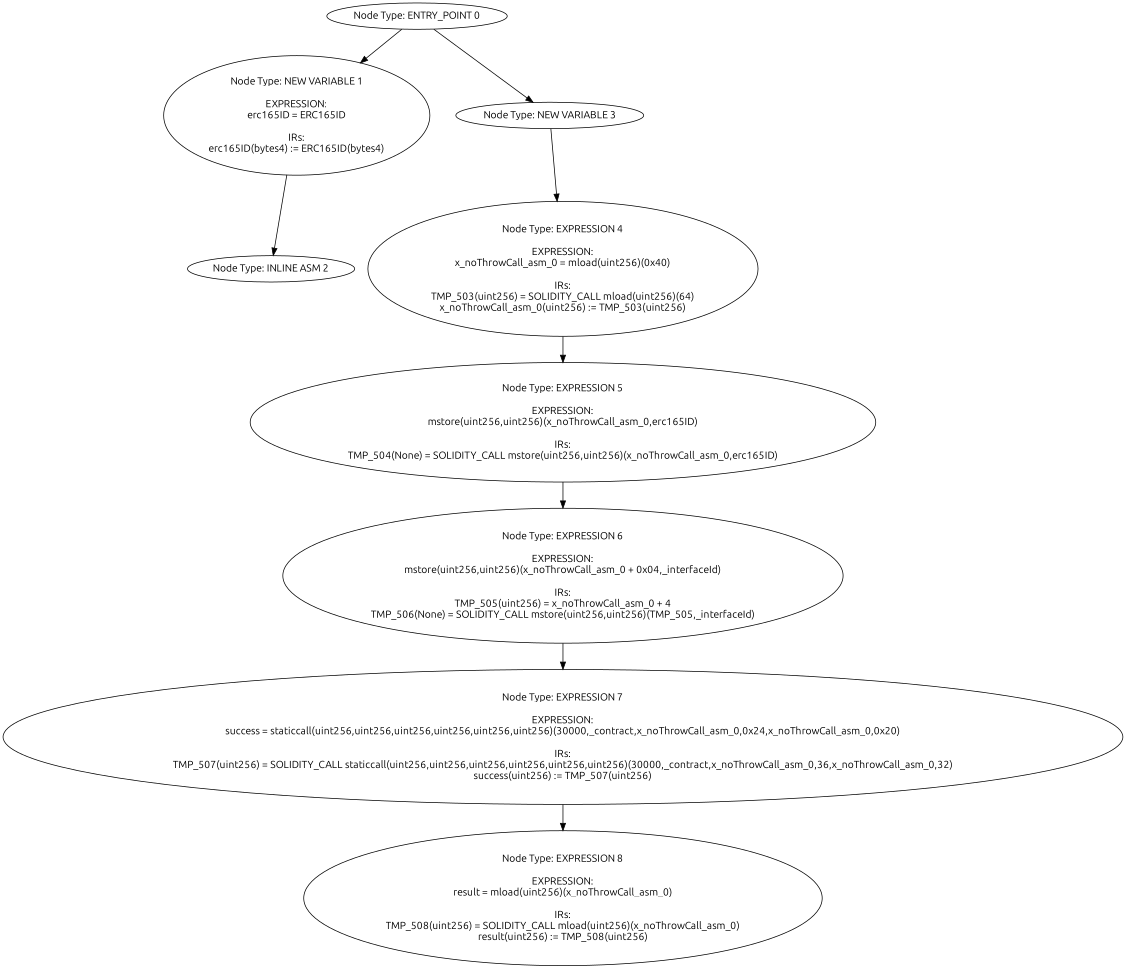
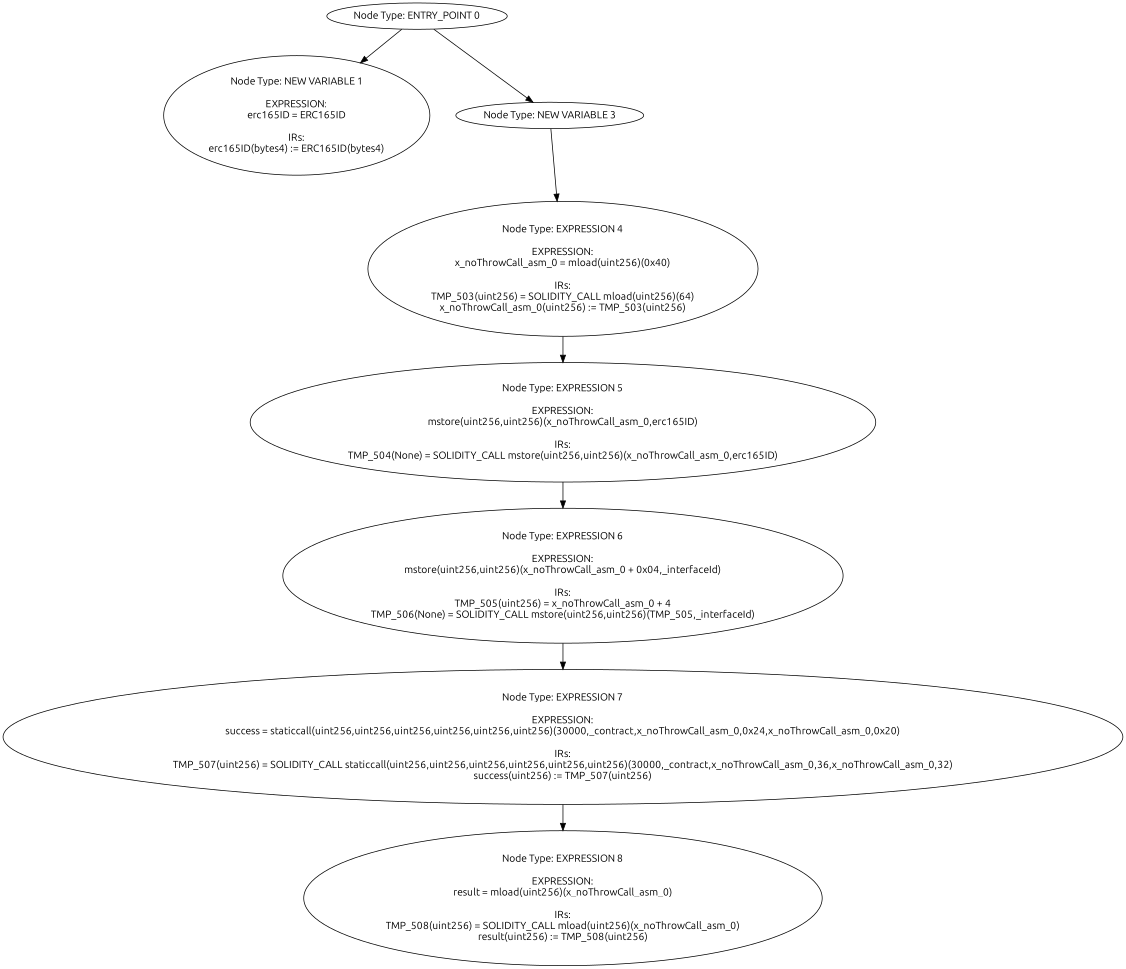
node "Node Type: INLINE ASM 2": removed
